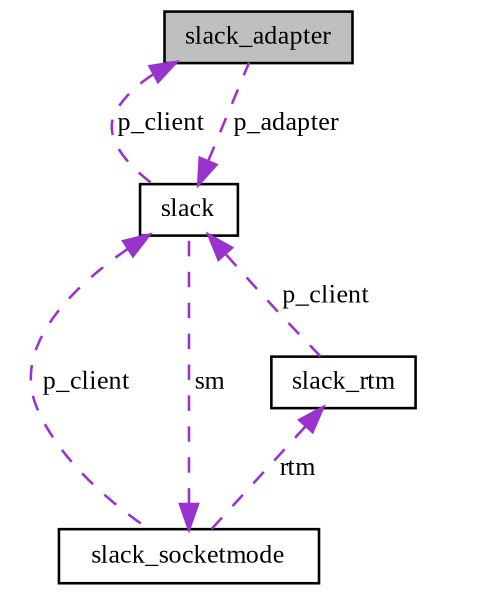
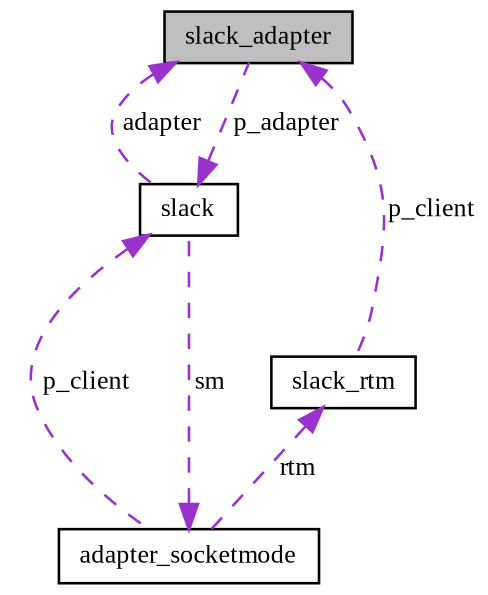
edge "slack" -> "slack_adapter": label " p_client" -> " adapter"
edge "slack_rtm" -> "slack": now "slack_rtm" -> "slack_adapter"
node "slack_socketmode": label "slack_socketmode" -> "adapter_socketmode"
